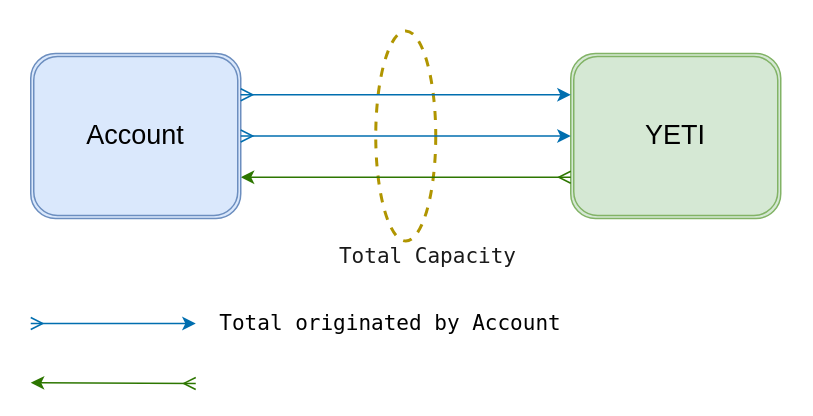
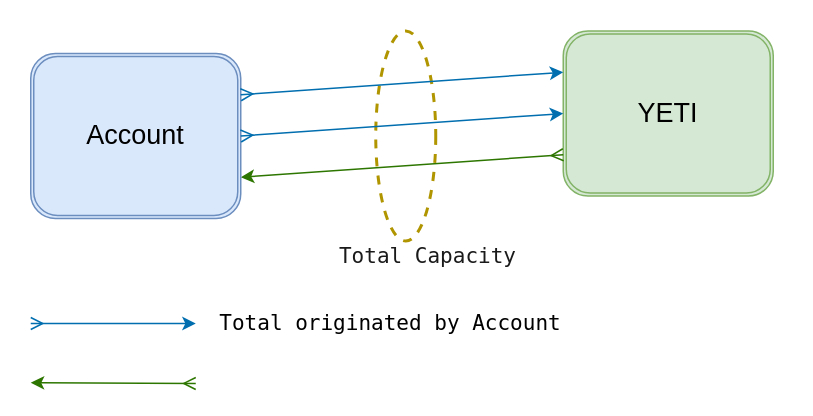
node "YETI": moved (676, 136) -> (668, 113)
